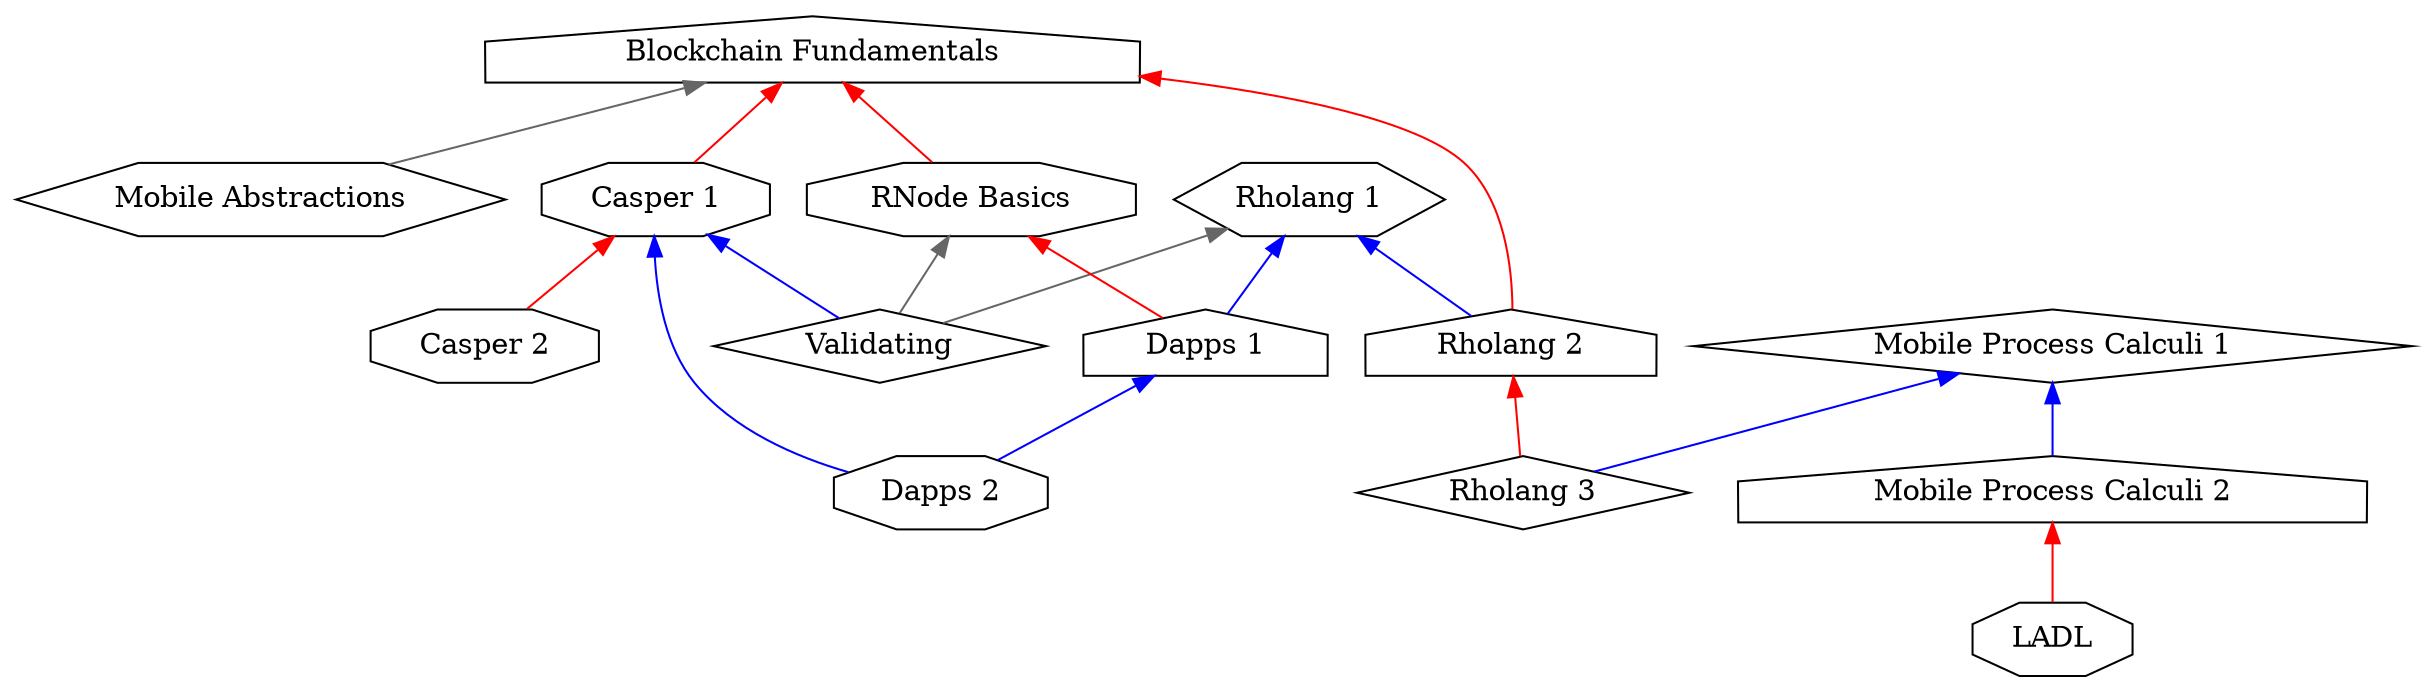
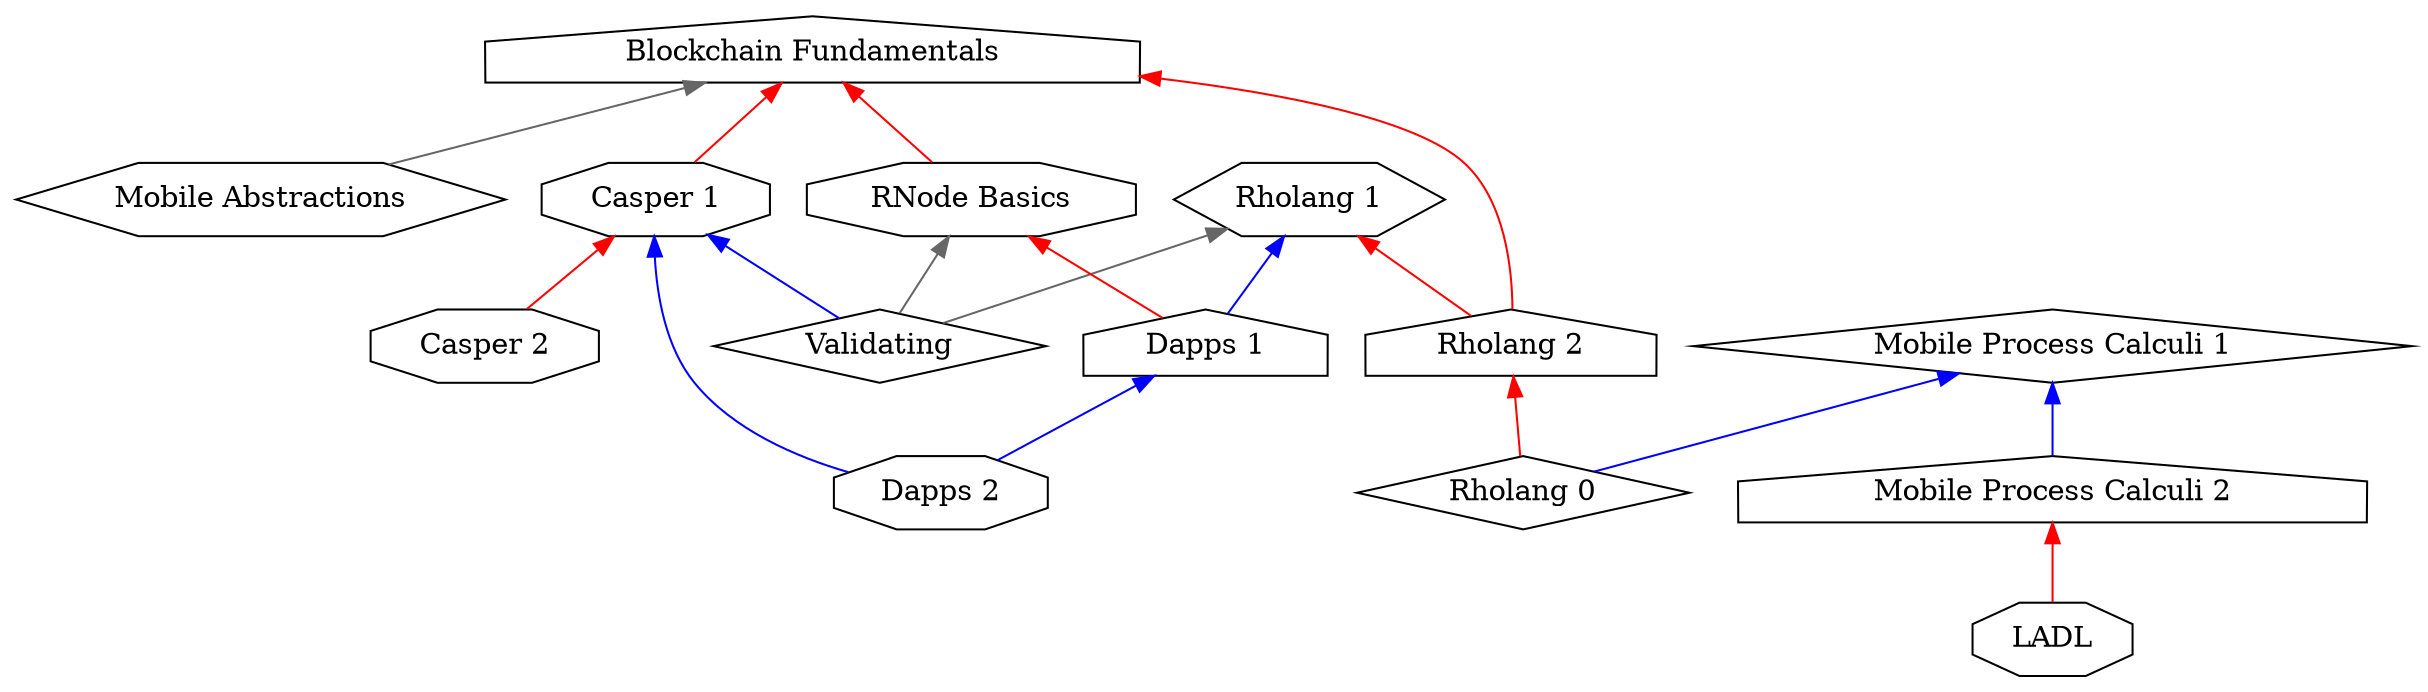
edge "Rholang 2" -> "Rholang 1": color blue -> red
node "Rholang 3": label "Rholang 3" -> "Rholang 0"
